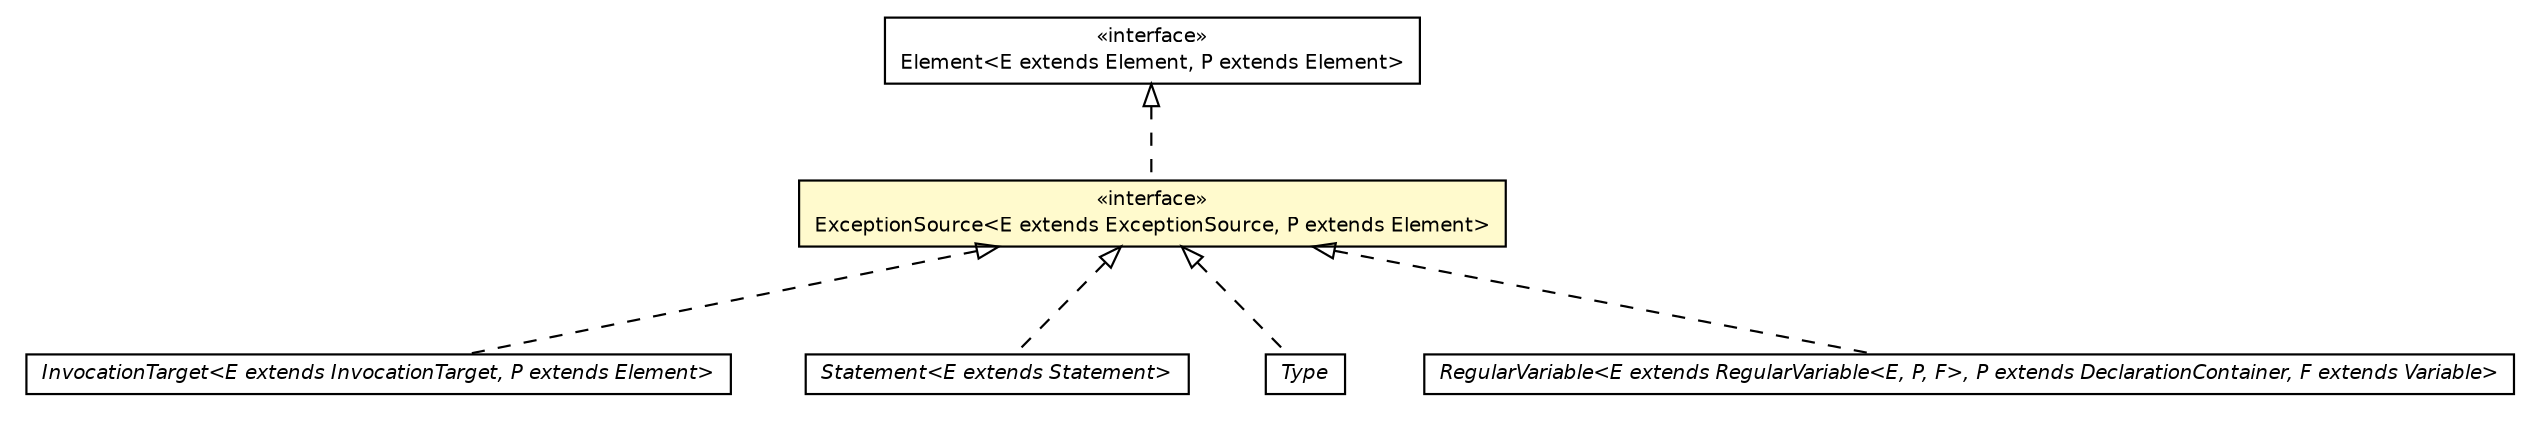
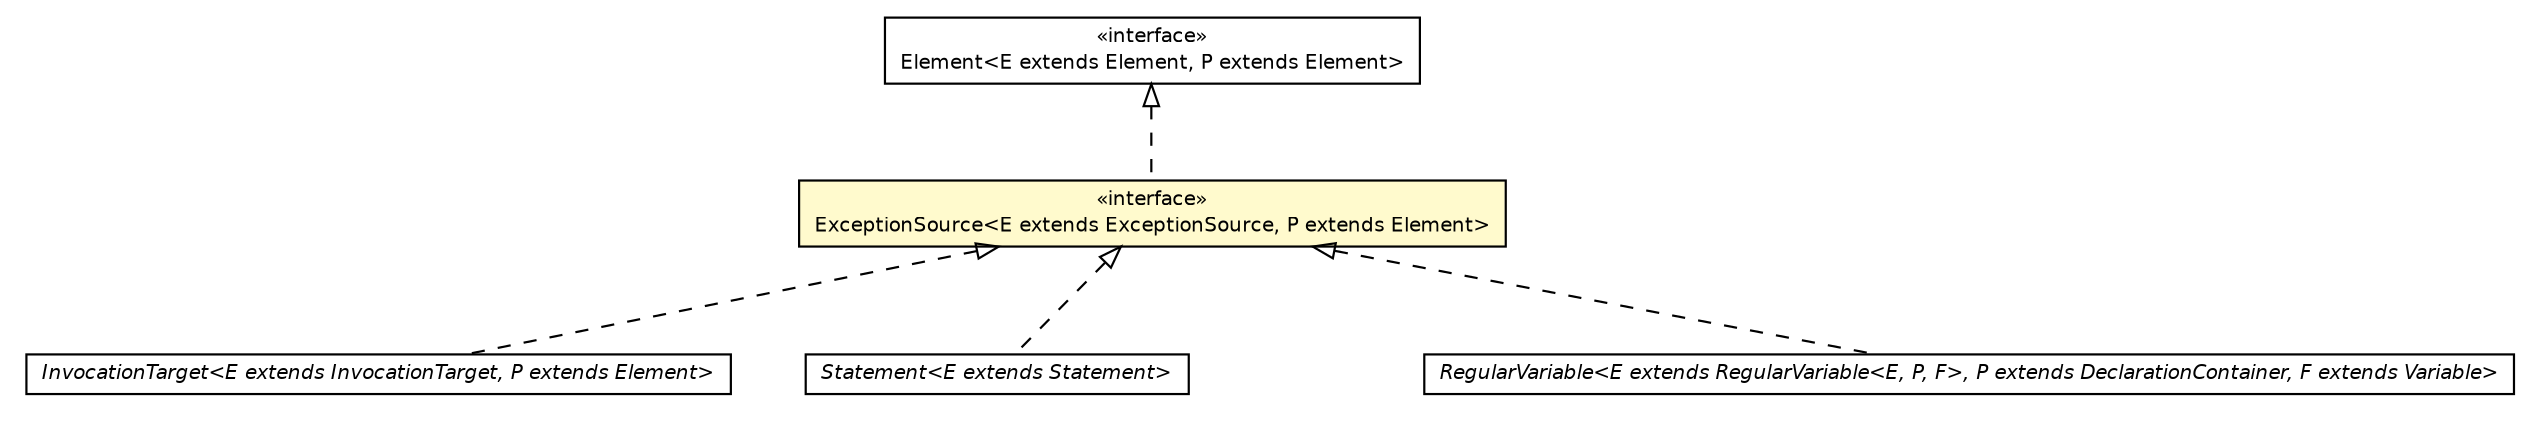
node "Type": removed
